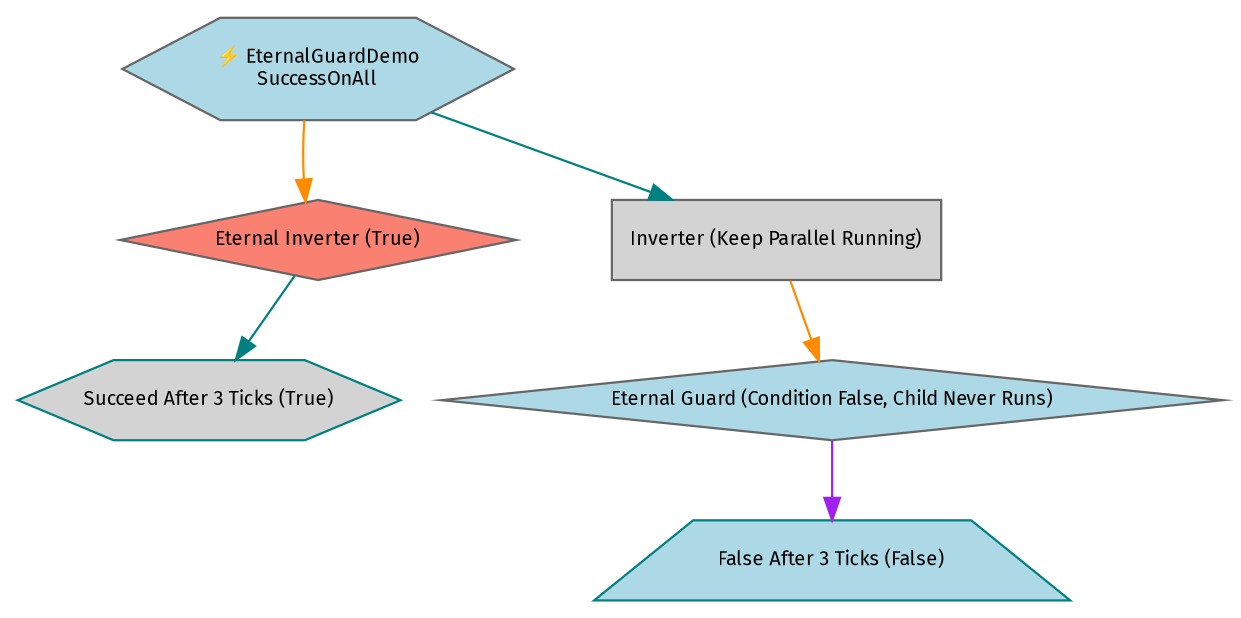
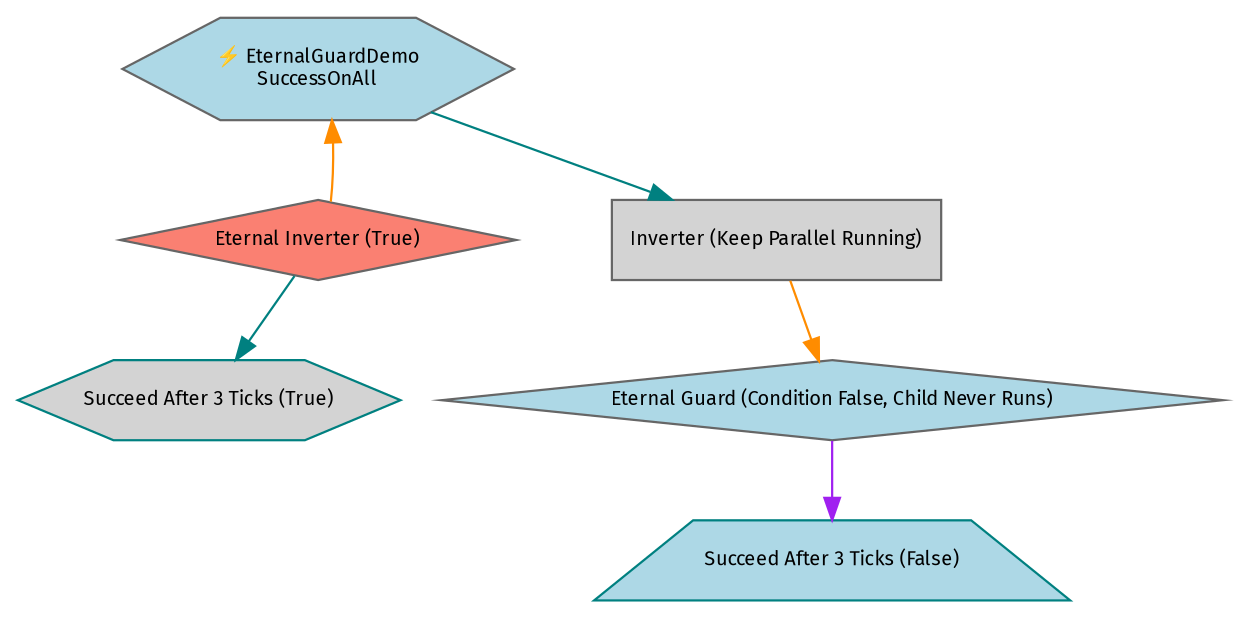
edge "⚡ EternalGuardDemo SuccessOnAll" -> "Eternal Inverter (True)": reversed
node "False After 3 Ticks (False)": label "False After 3 Ticks (False)" -> "Succeed After 3 Ticks (False)"
